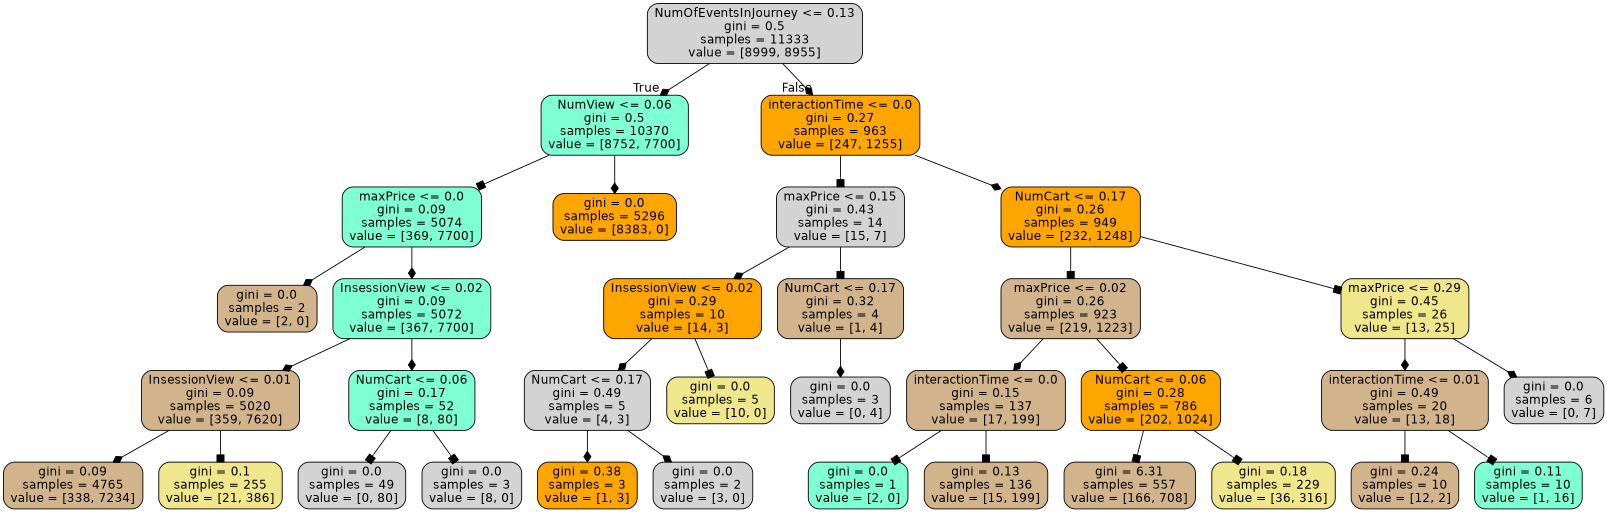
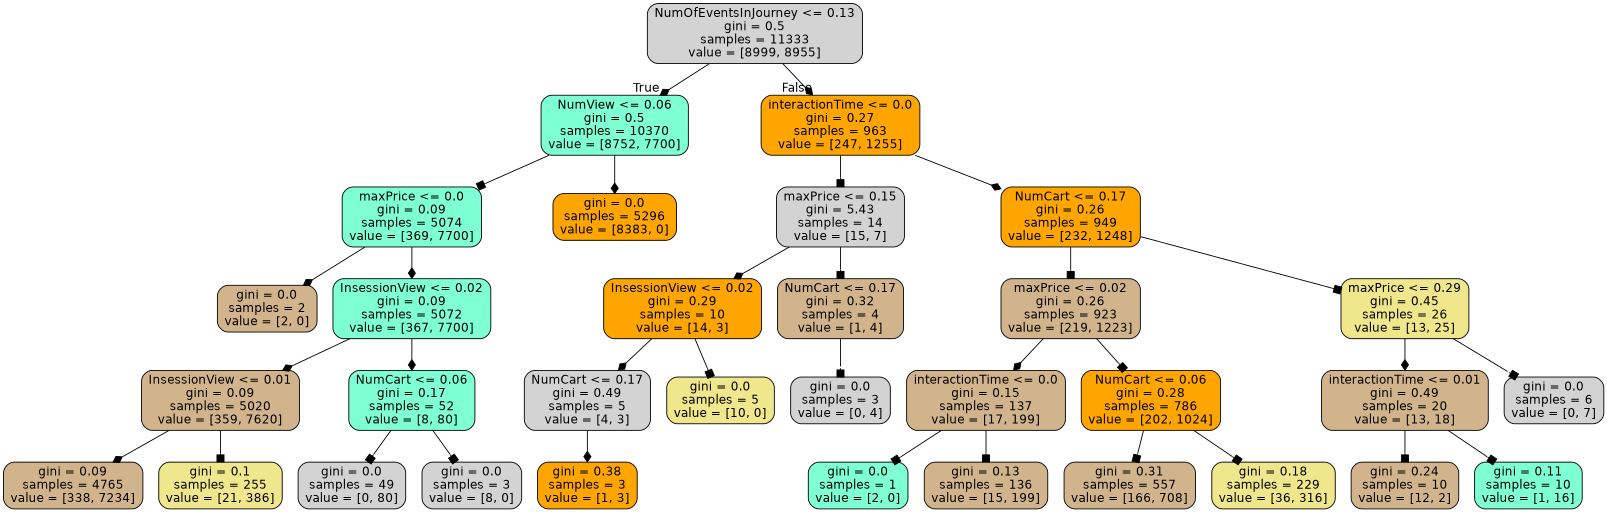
node "maxPrice <= 0.15 gini = 0.43 samples = 14 value = [15, 7]": label "maxPrice <= 0.15 gini = 0.43 samples = 14 value = [15, 7]" -> "maxPrice <= 0.15 gini = 5.43 samples = 14 value = [15, 7]"
edge "NumCart <= 0.17 gini = 0.32 samples = 4 value = [1, 4]" -> "gini = 0.0 samples = 3 value = [0, 4]": arrowhead diamond -> box
edge "maxPrice <= 0.29 gini = 0.45 samples = 26 value = [13, 25]" -> "gini = 0.0 samples = 6 value = [0, 7]": arrowhead diamond -> box
node "gini = 0.0 samples = 2 value = [3, 0]": removed
node "gini = 6.31 samples = 557 value = [166, 708]": label "gini = 6.31 samples = 557 value = [166, 708]" -> "gini = 0.31 samples = 557 value = [166, 708]"
